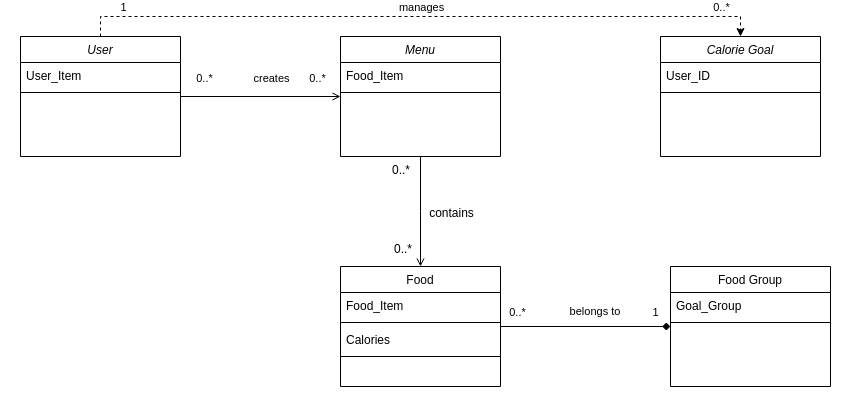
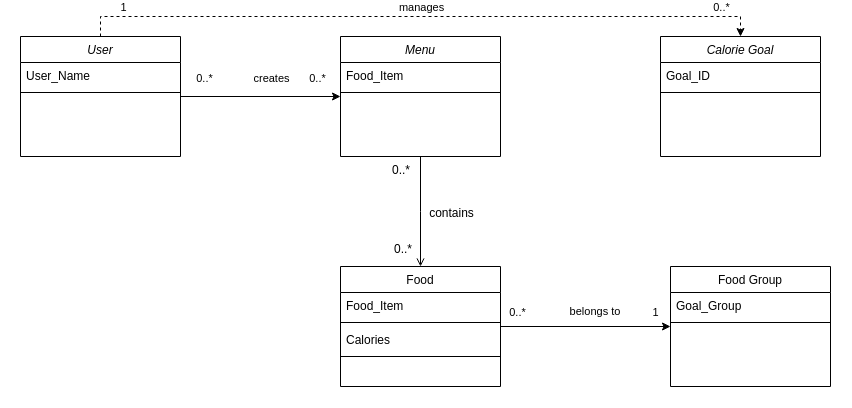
node "User_Item": label "User_Item" -> "User_Name"
node "User_ID": label "User_ID" -> "Goal_ID"
edge "User" -> "Menu": arrowhead open -> classic
edge "Food" -> "Food Group": arrowhead diamond -> classic
